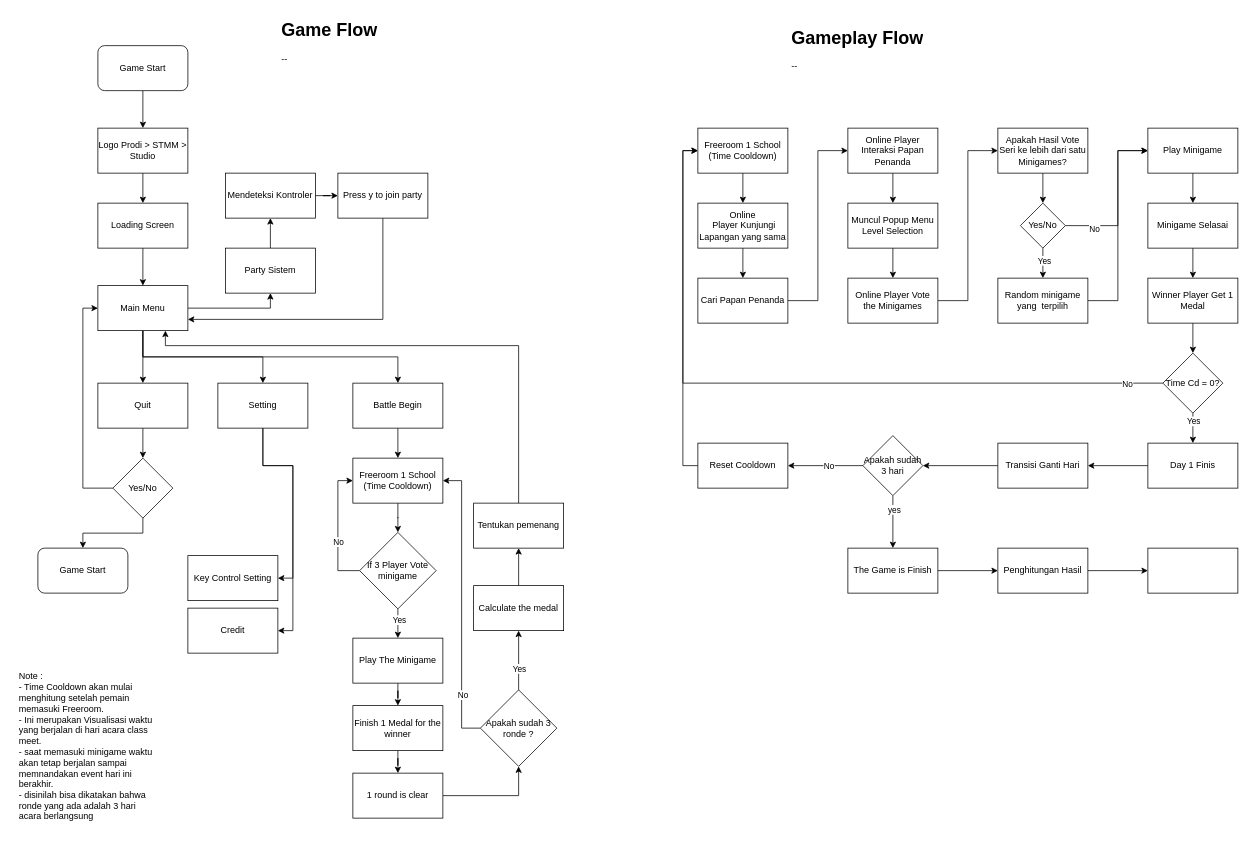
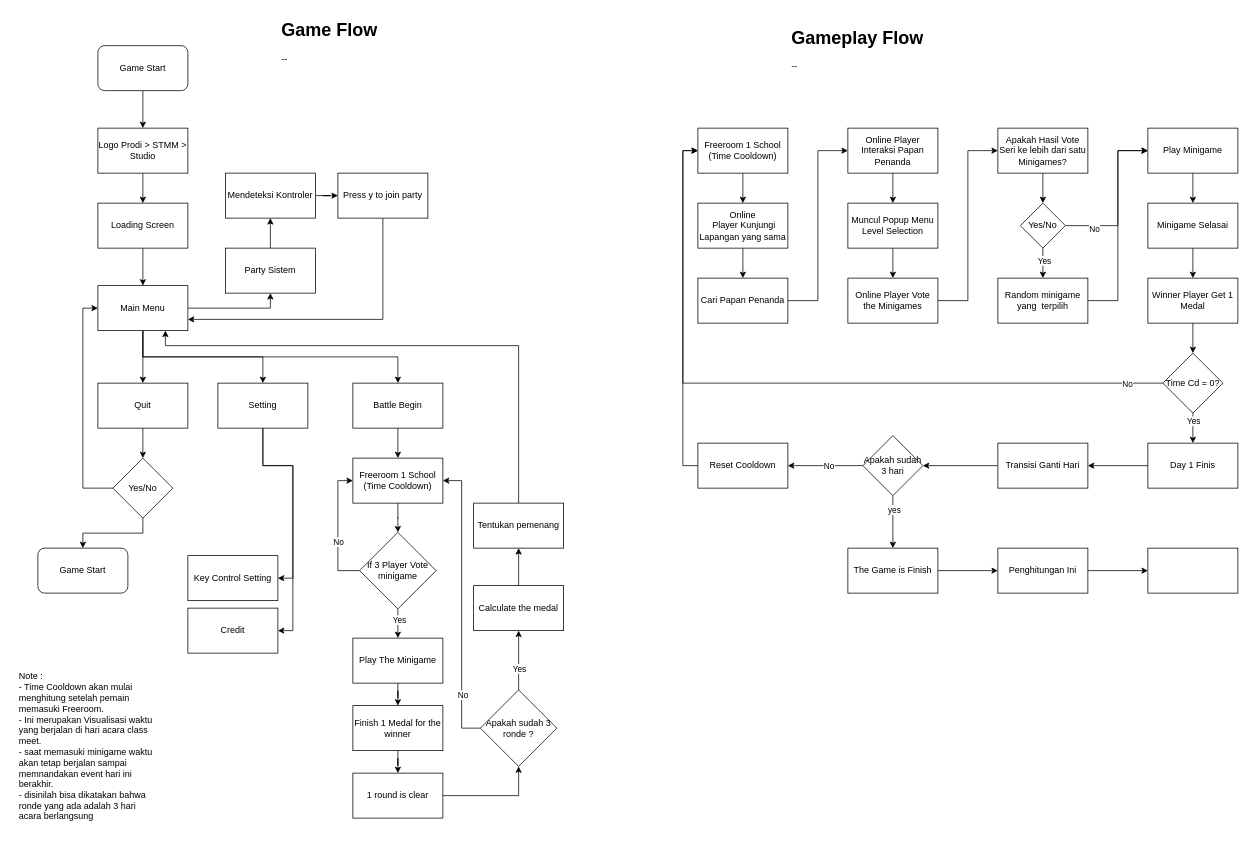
node "Penghitungan Hasil": label "Penghitungan Hasil" -> "Penghitungan Ini"
